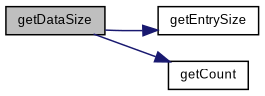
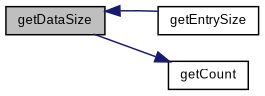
edge "getDataSize" -> "getEntrySize": reversed
